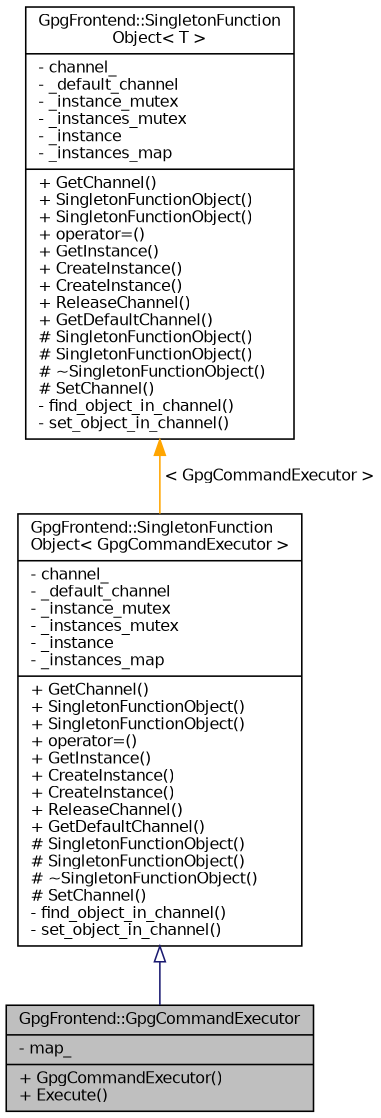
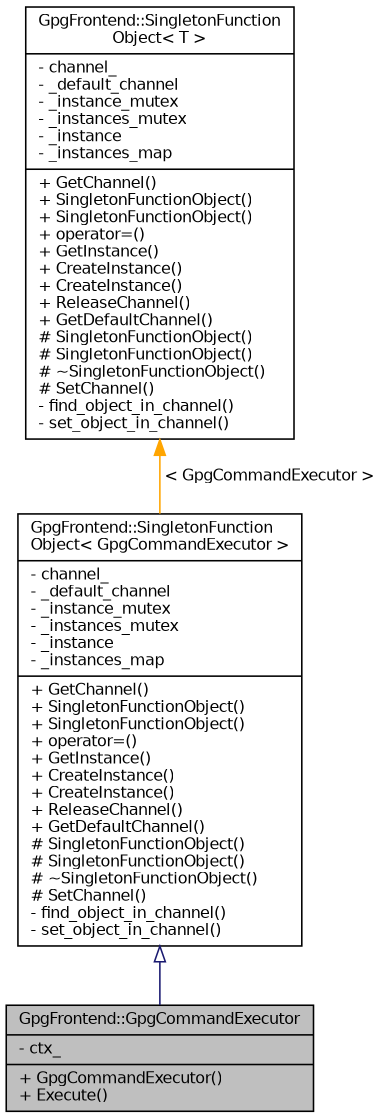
node "GpgFrontend::GpgCommandExecutor": text "- map_" -> "- ctx_"
